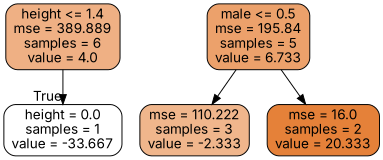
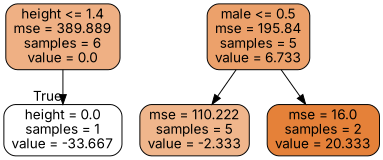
node "height <= 1.4 mse = 389.889 samples = 6 value = 4.0": label "height <= 1.4 mse = 389.889 samples = 6 value = 4.0" -> "height <= 1.4 mse = 389.889 samples = 6 value = 0.0"
node "mse = 110.222 samples = 3 value = -2.333": label "mse = 110.222 samples = 3 value = -2.333" -> "mse = 110.222 samples = 5 value = -2.333"
